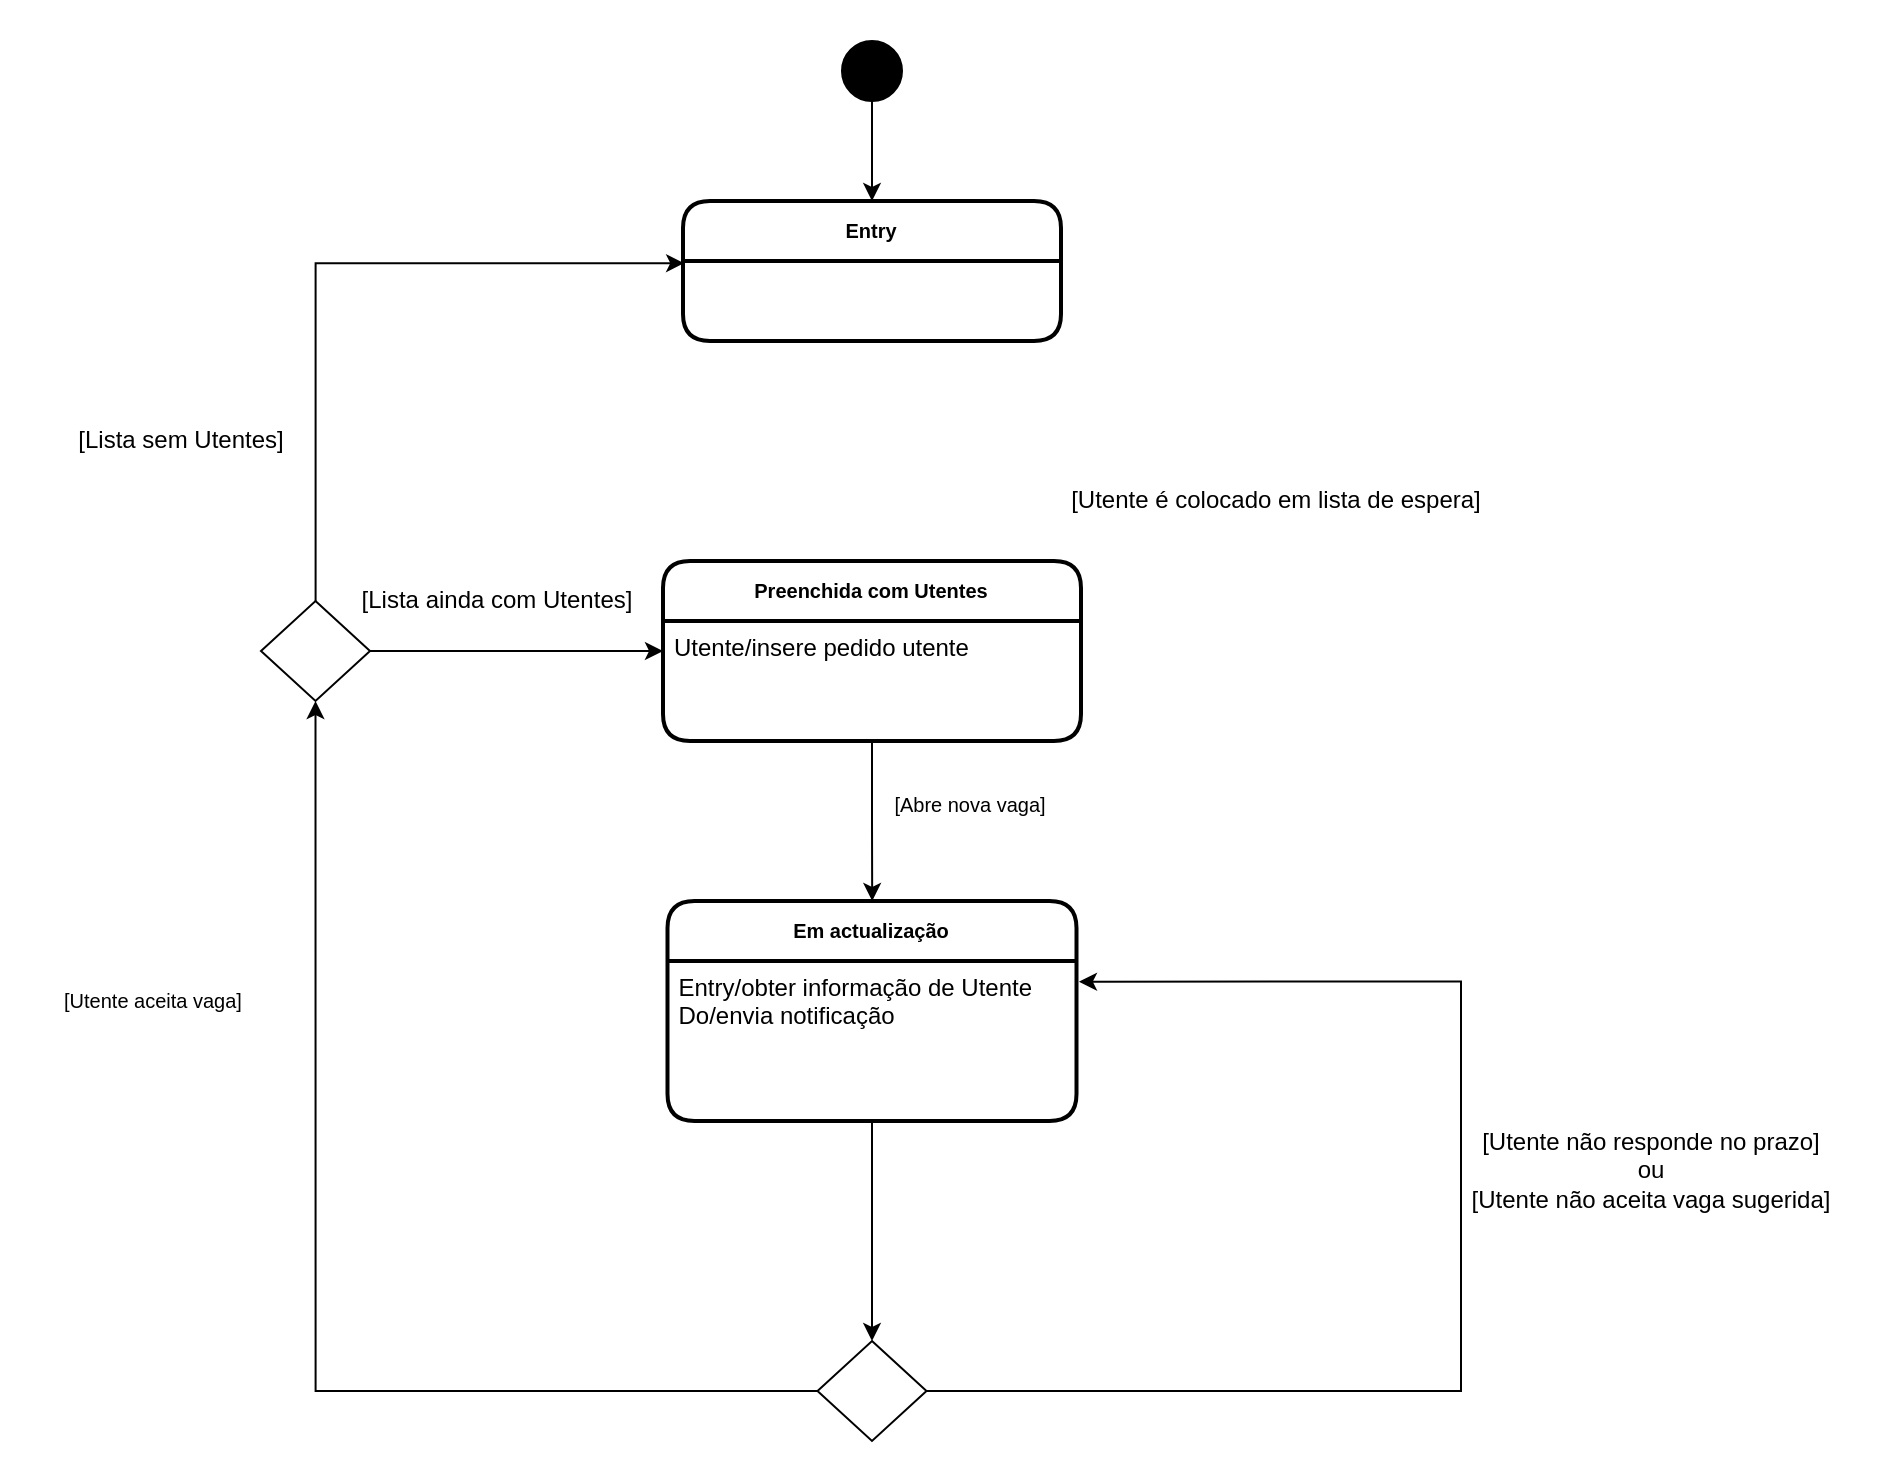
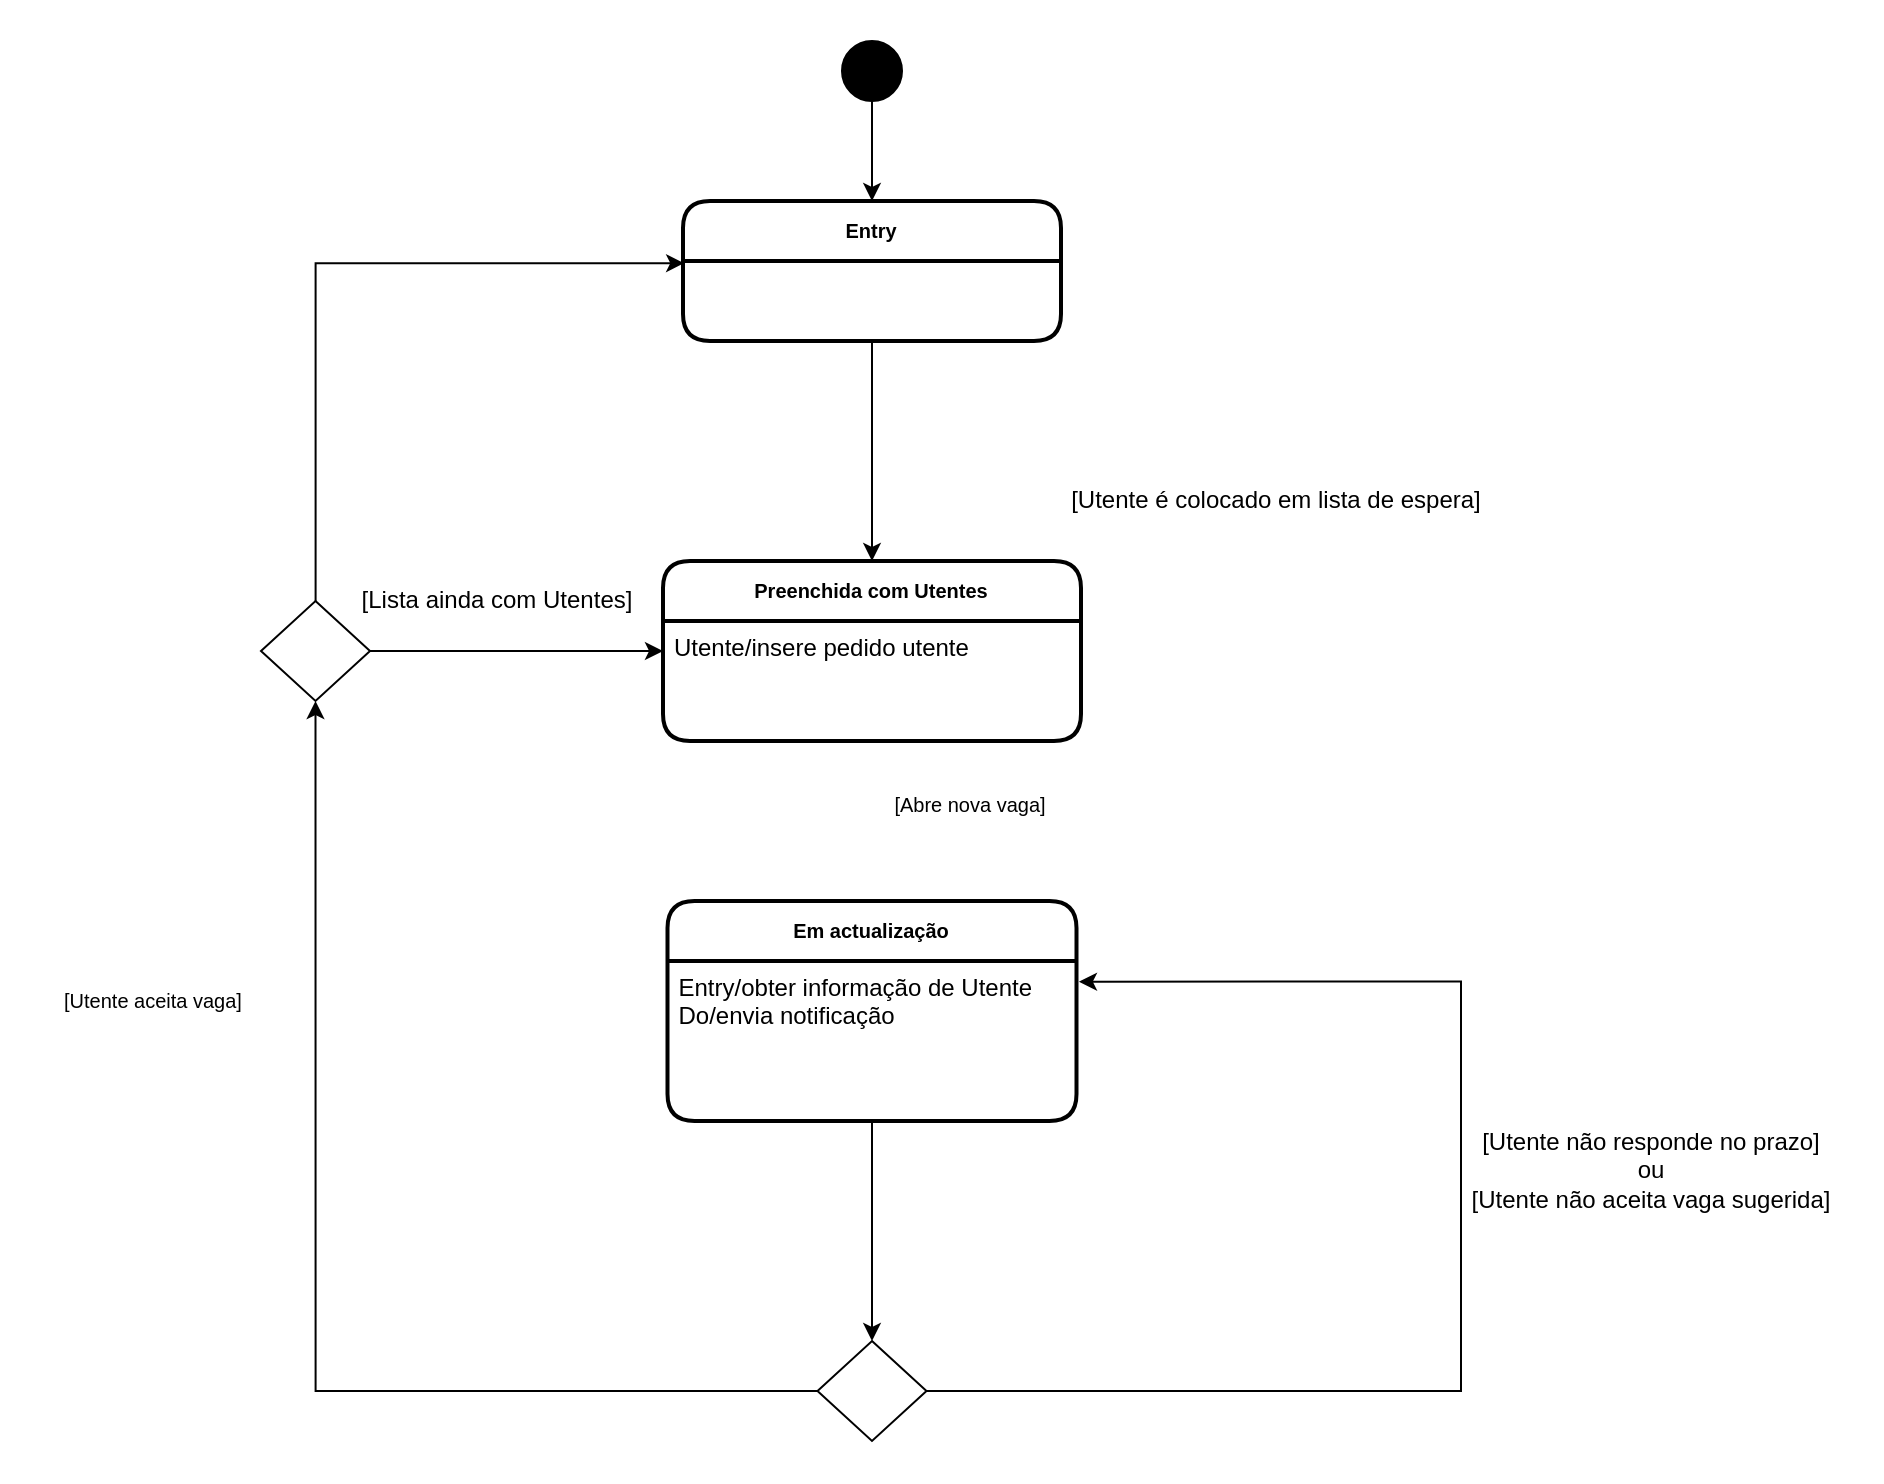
node "[Lista sem Utentes]": removed
edge "Entry" -> "Preenchida com Utentes": added
edge "Utente/insere pedido utente" -> "Em actualização": removed
